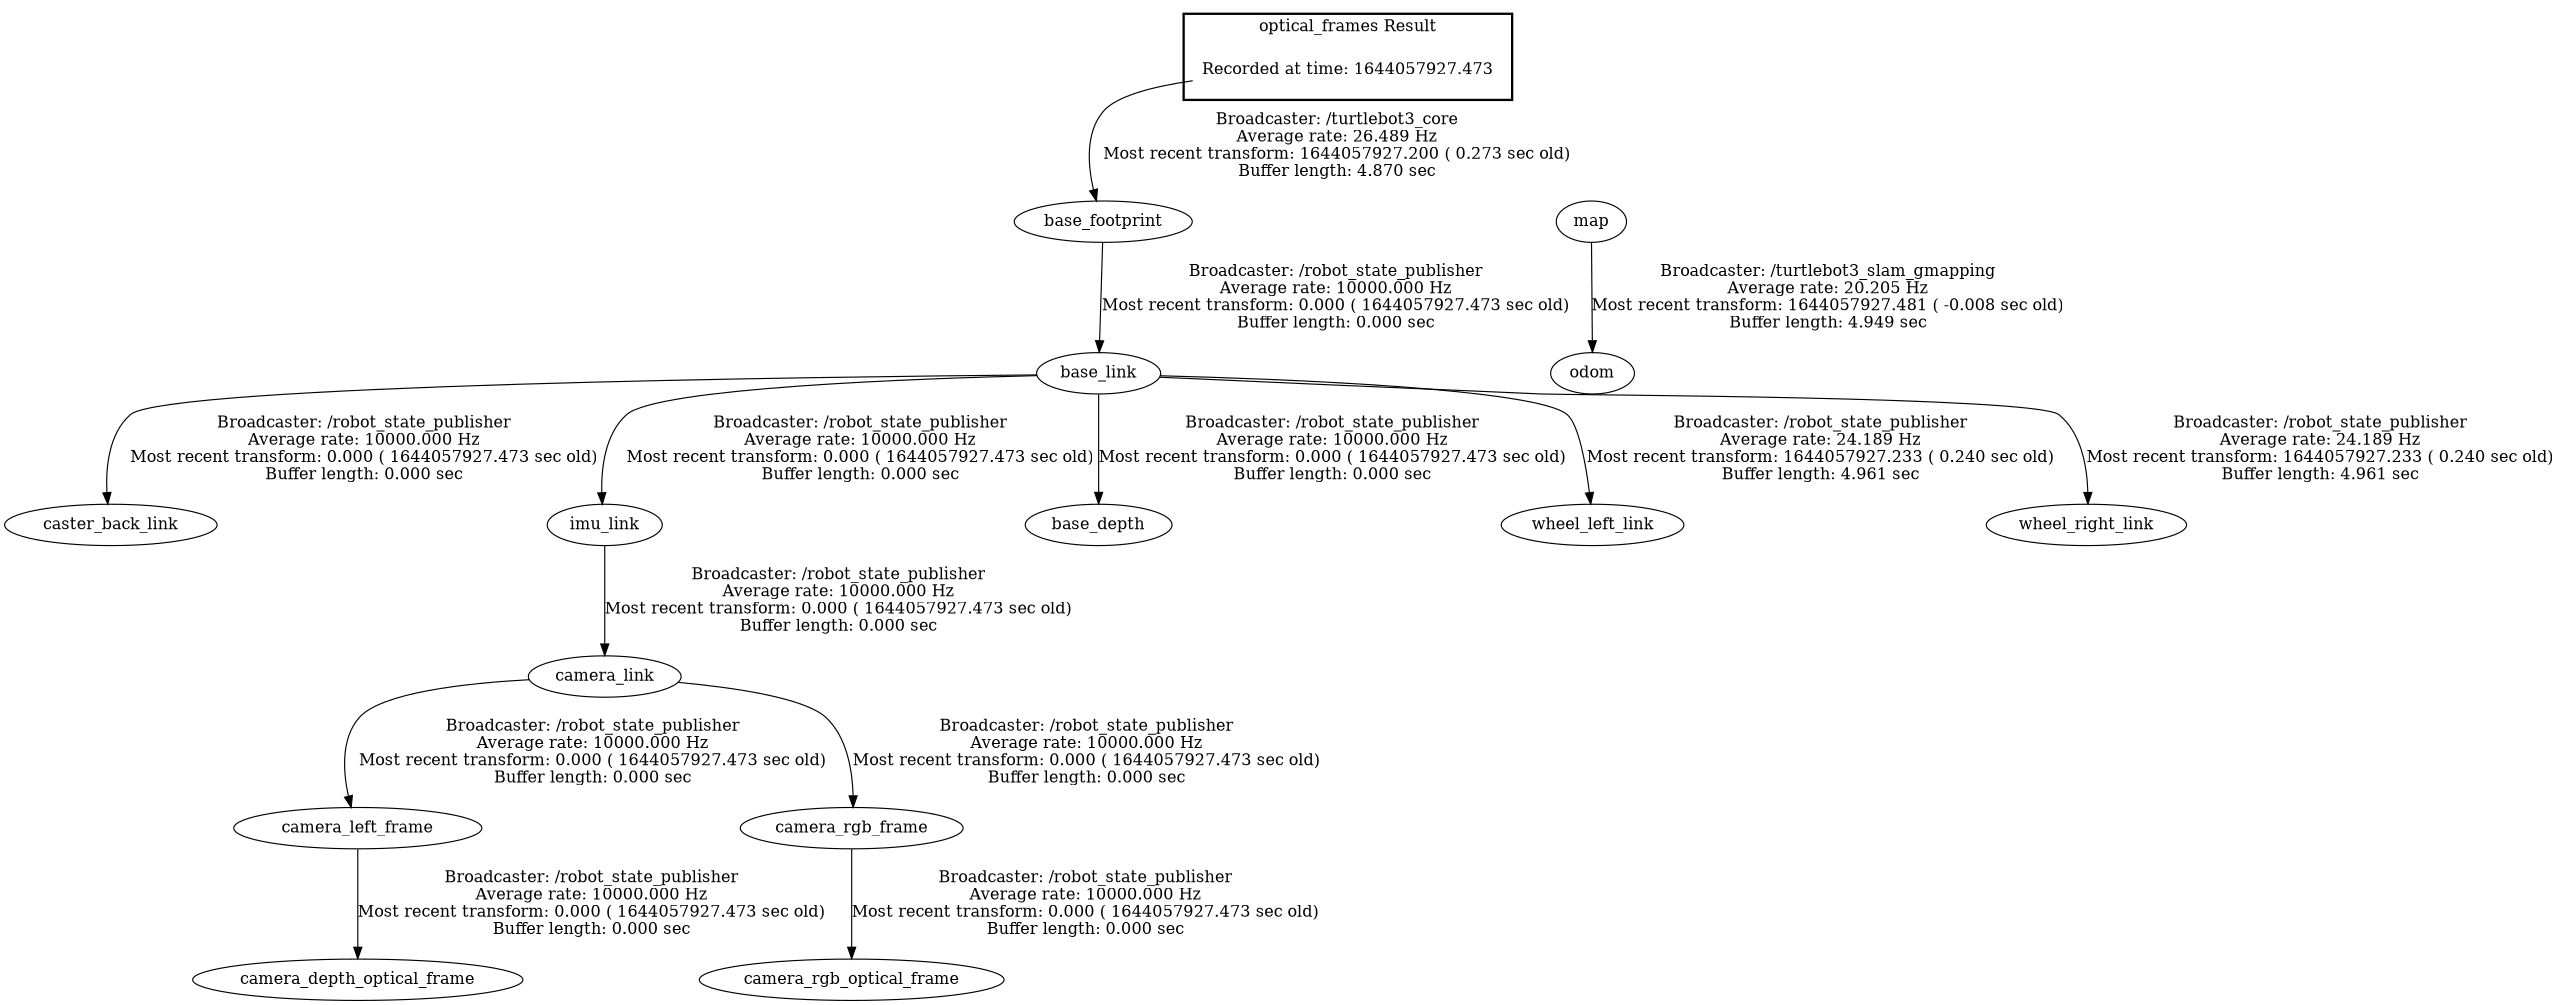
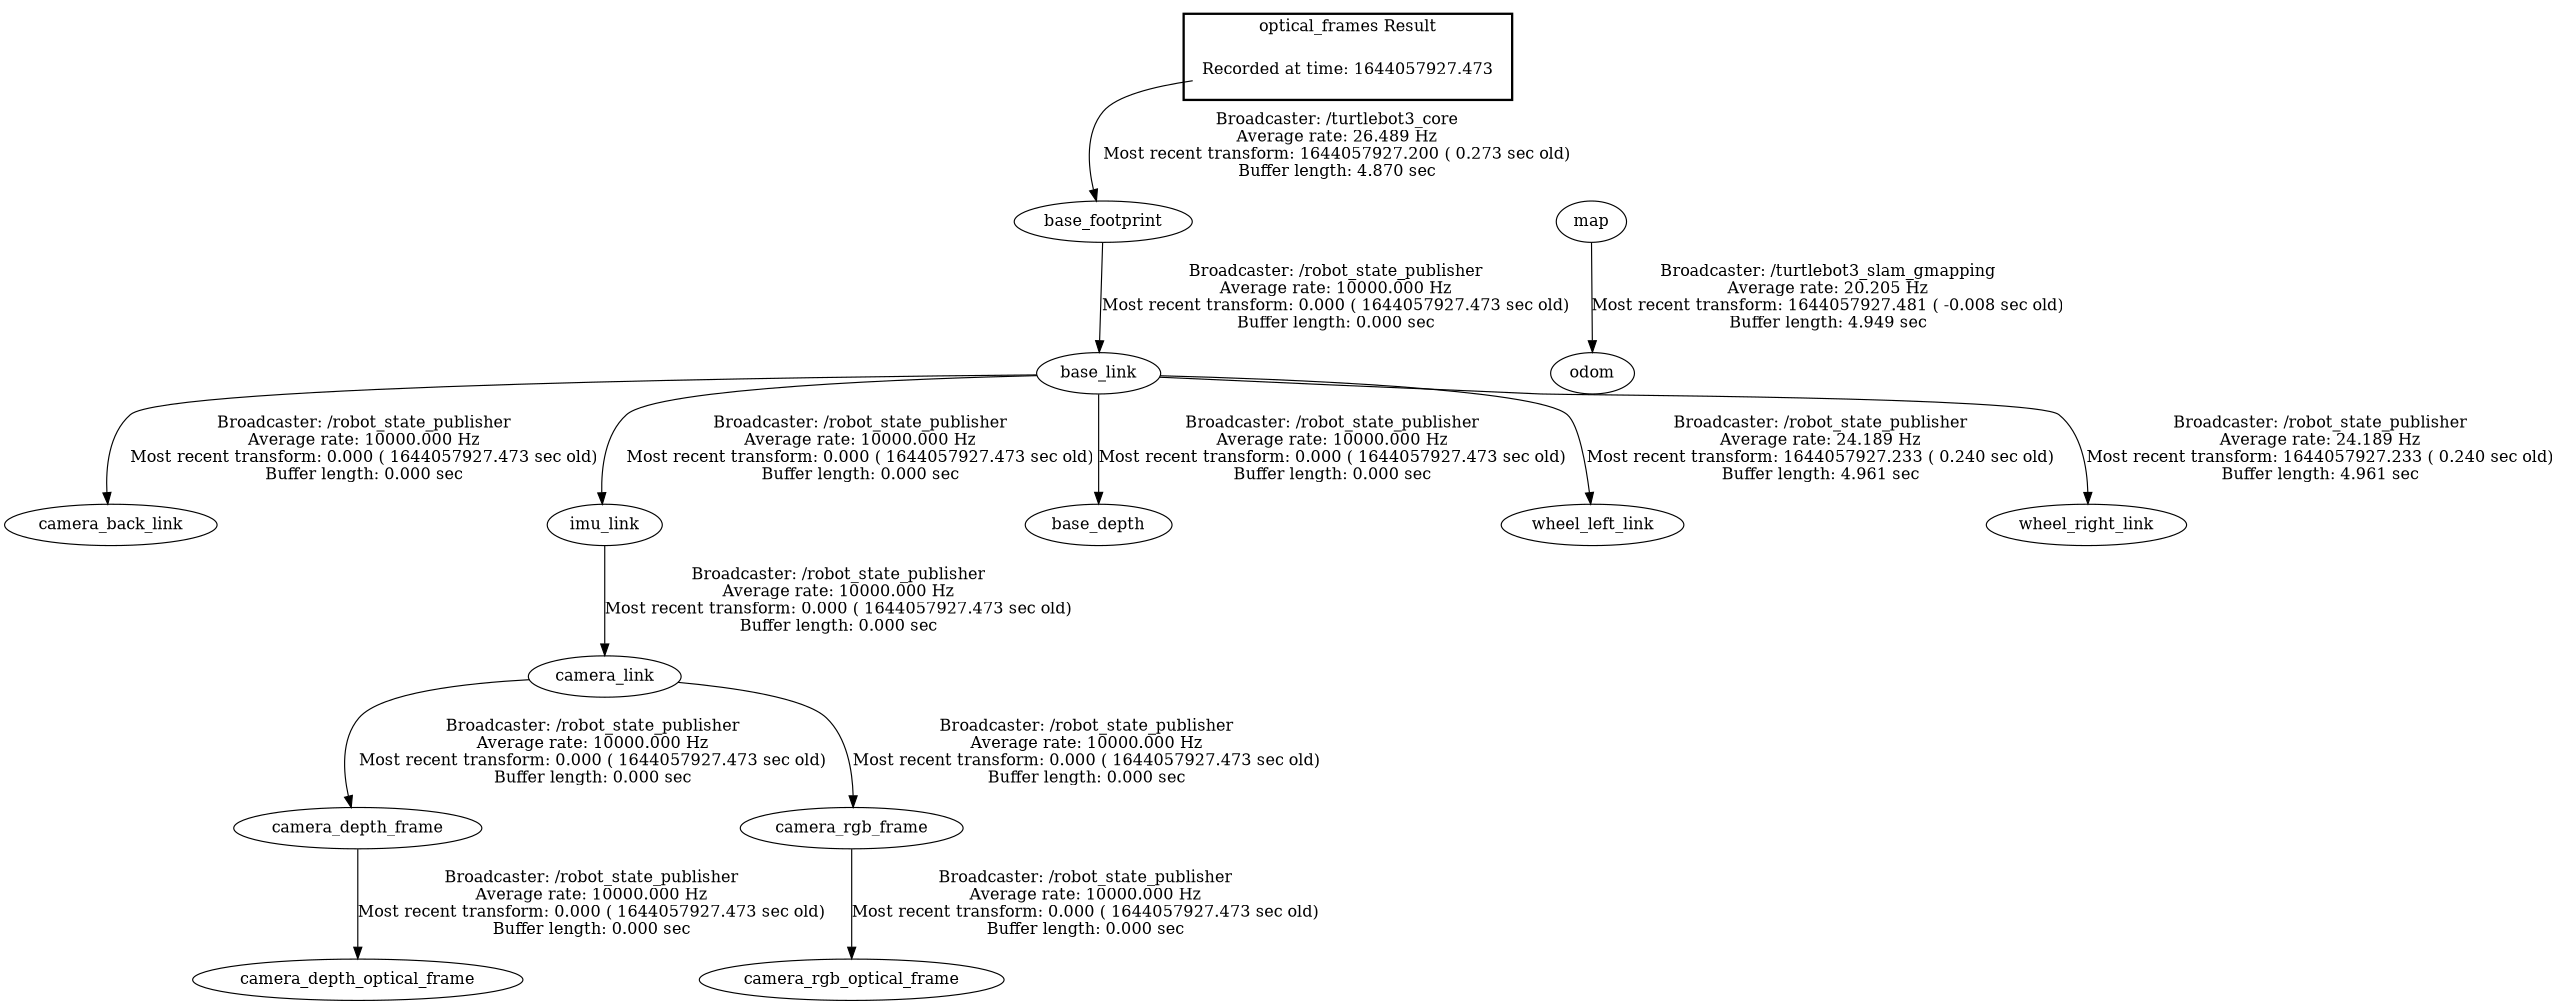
node "caster_back_link": label "caster_back_link" -> "camera_back_link"
node "camera_left_frame": label "camera_left_frame" -> "camera_depth_frame"
